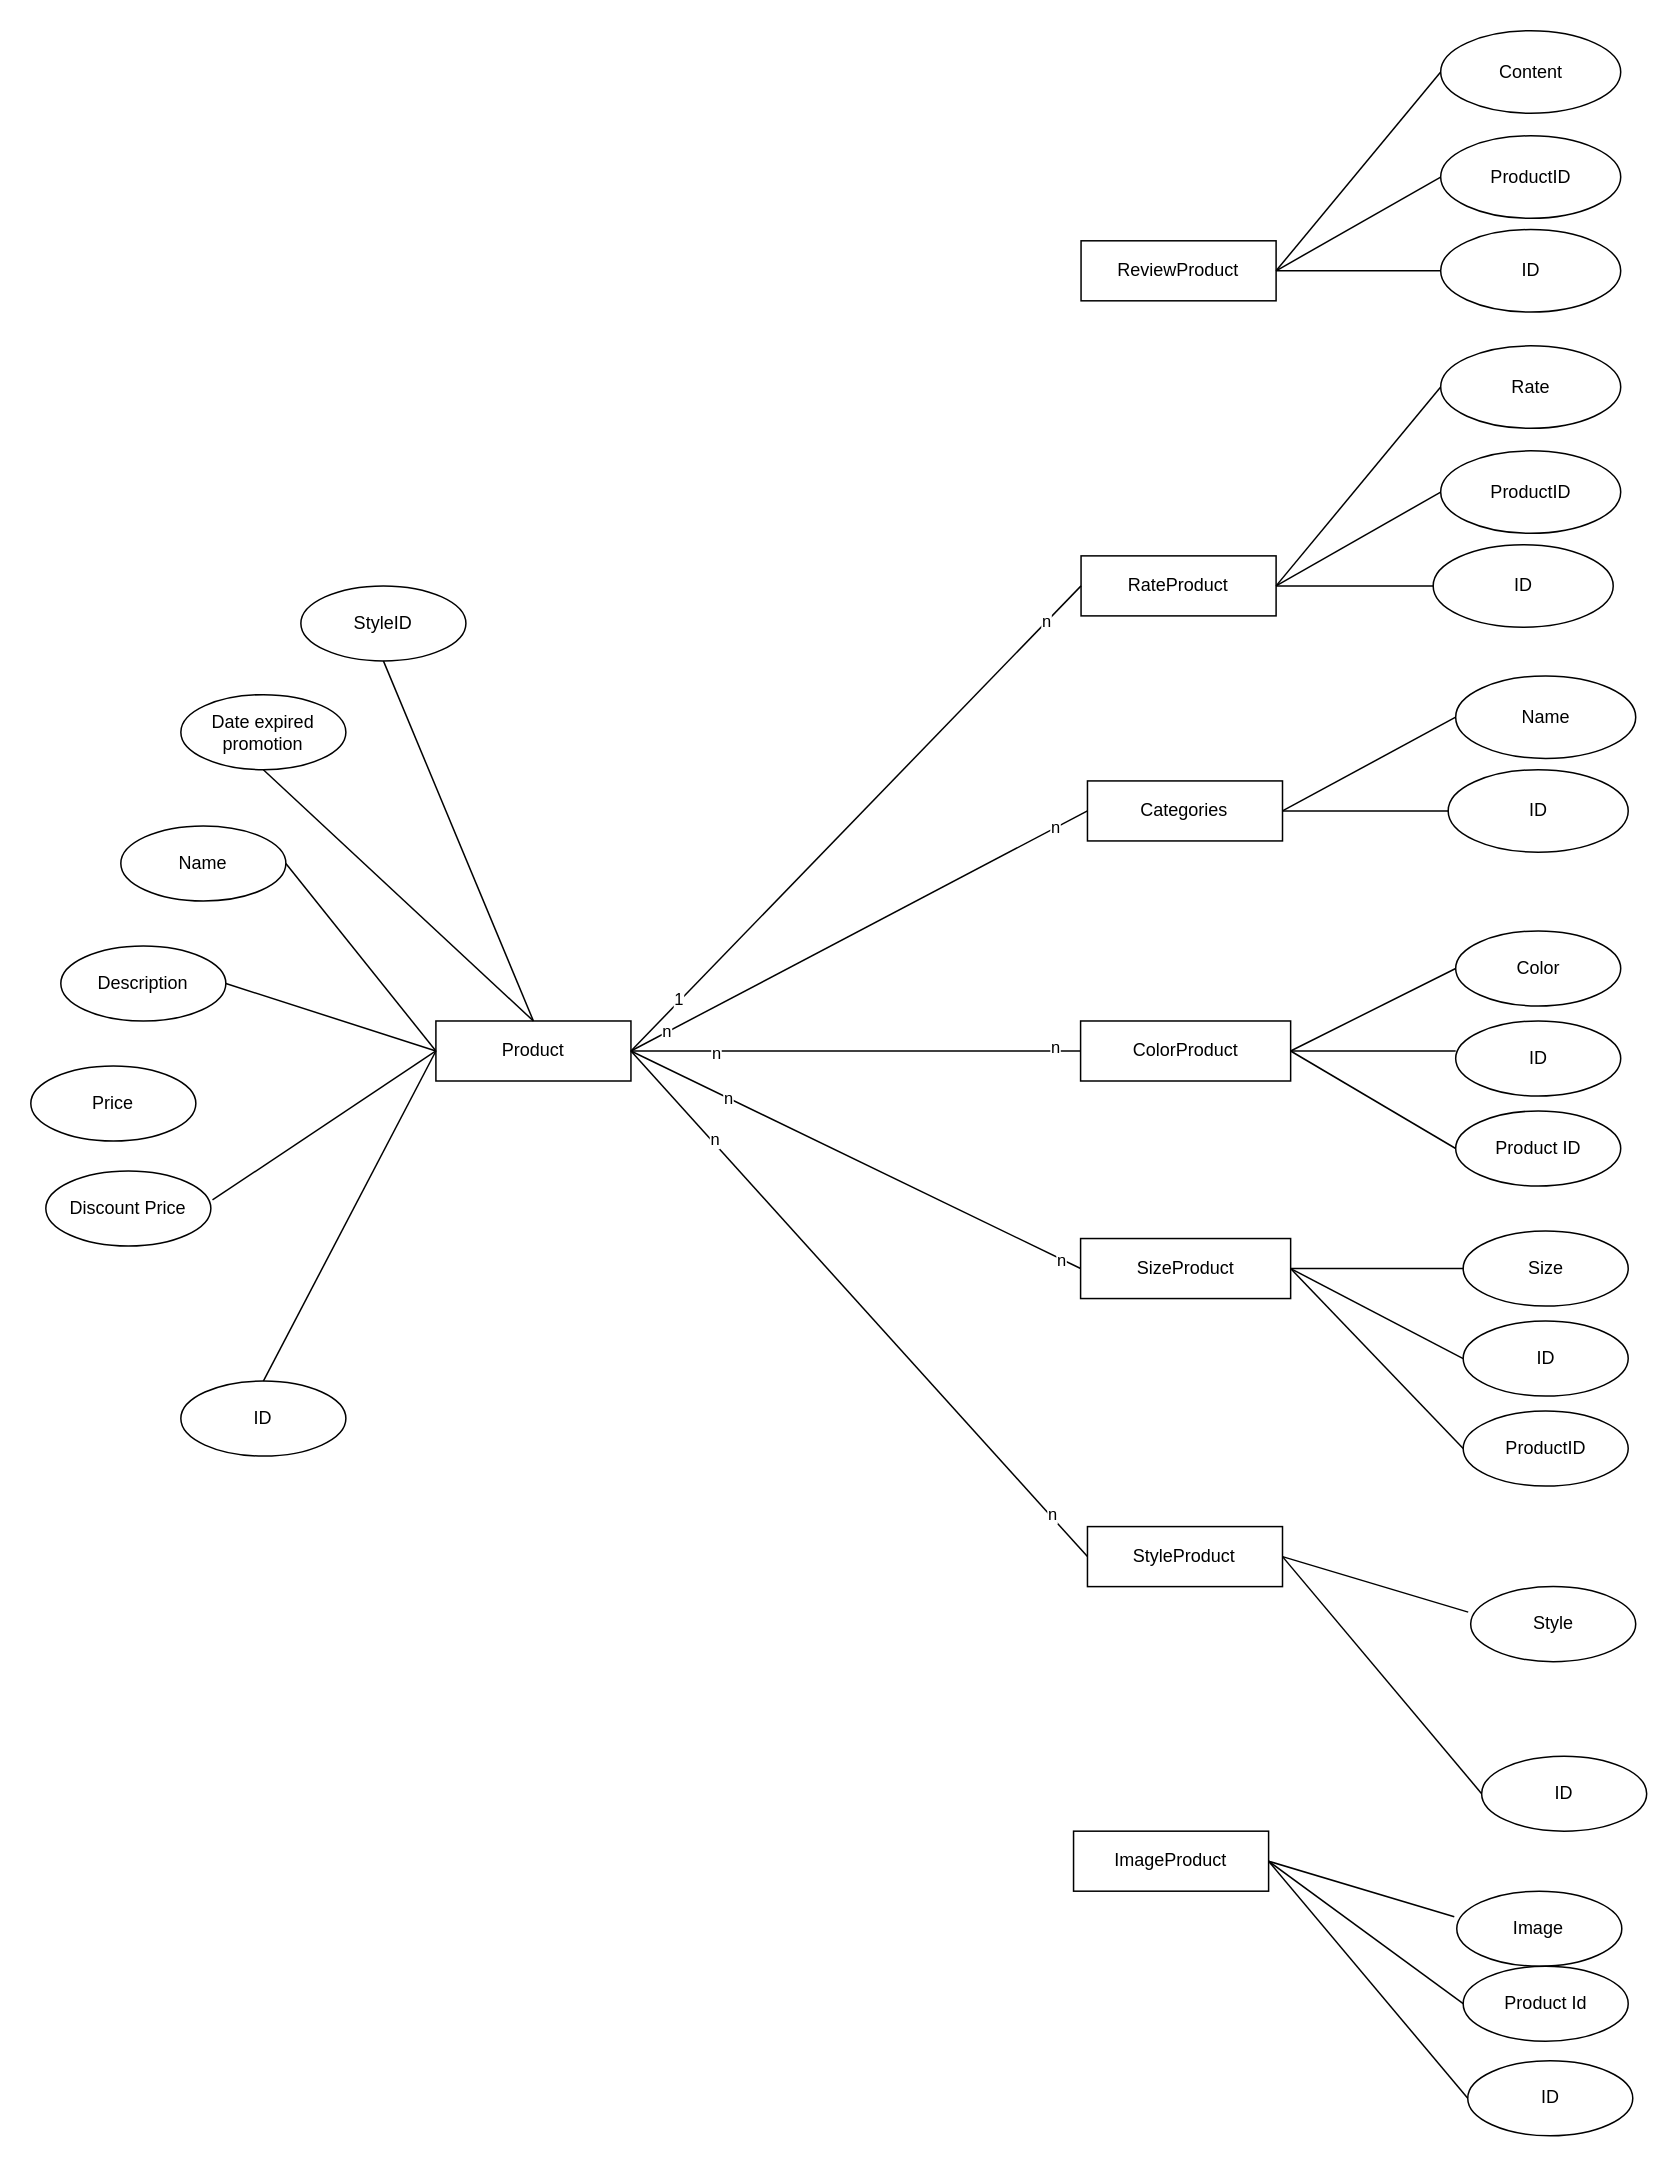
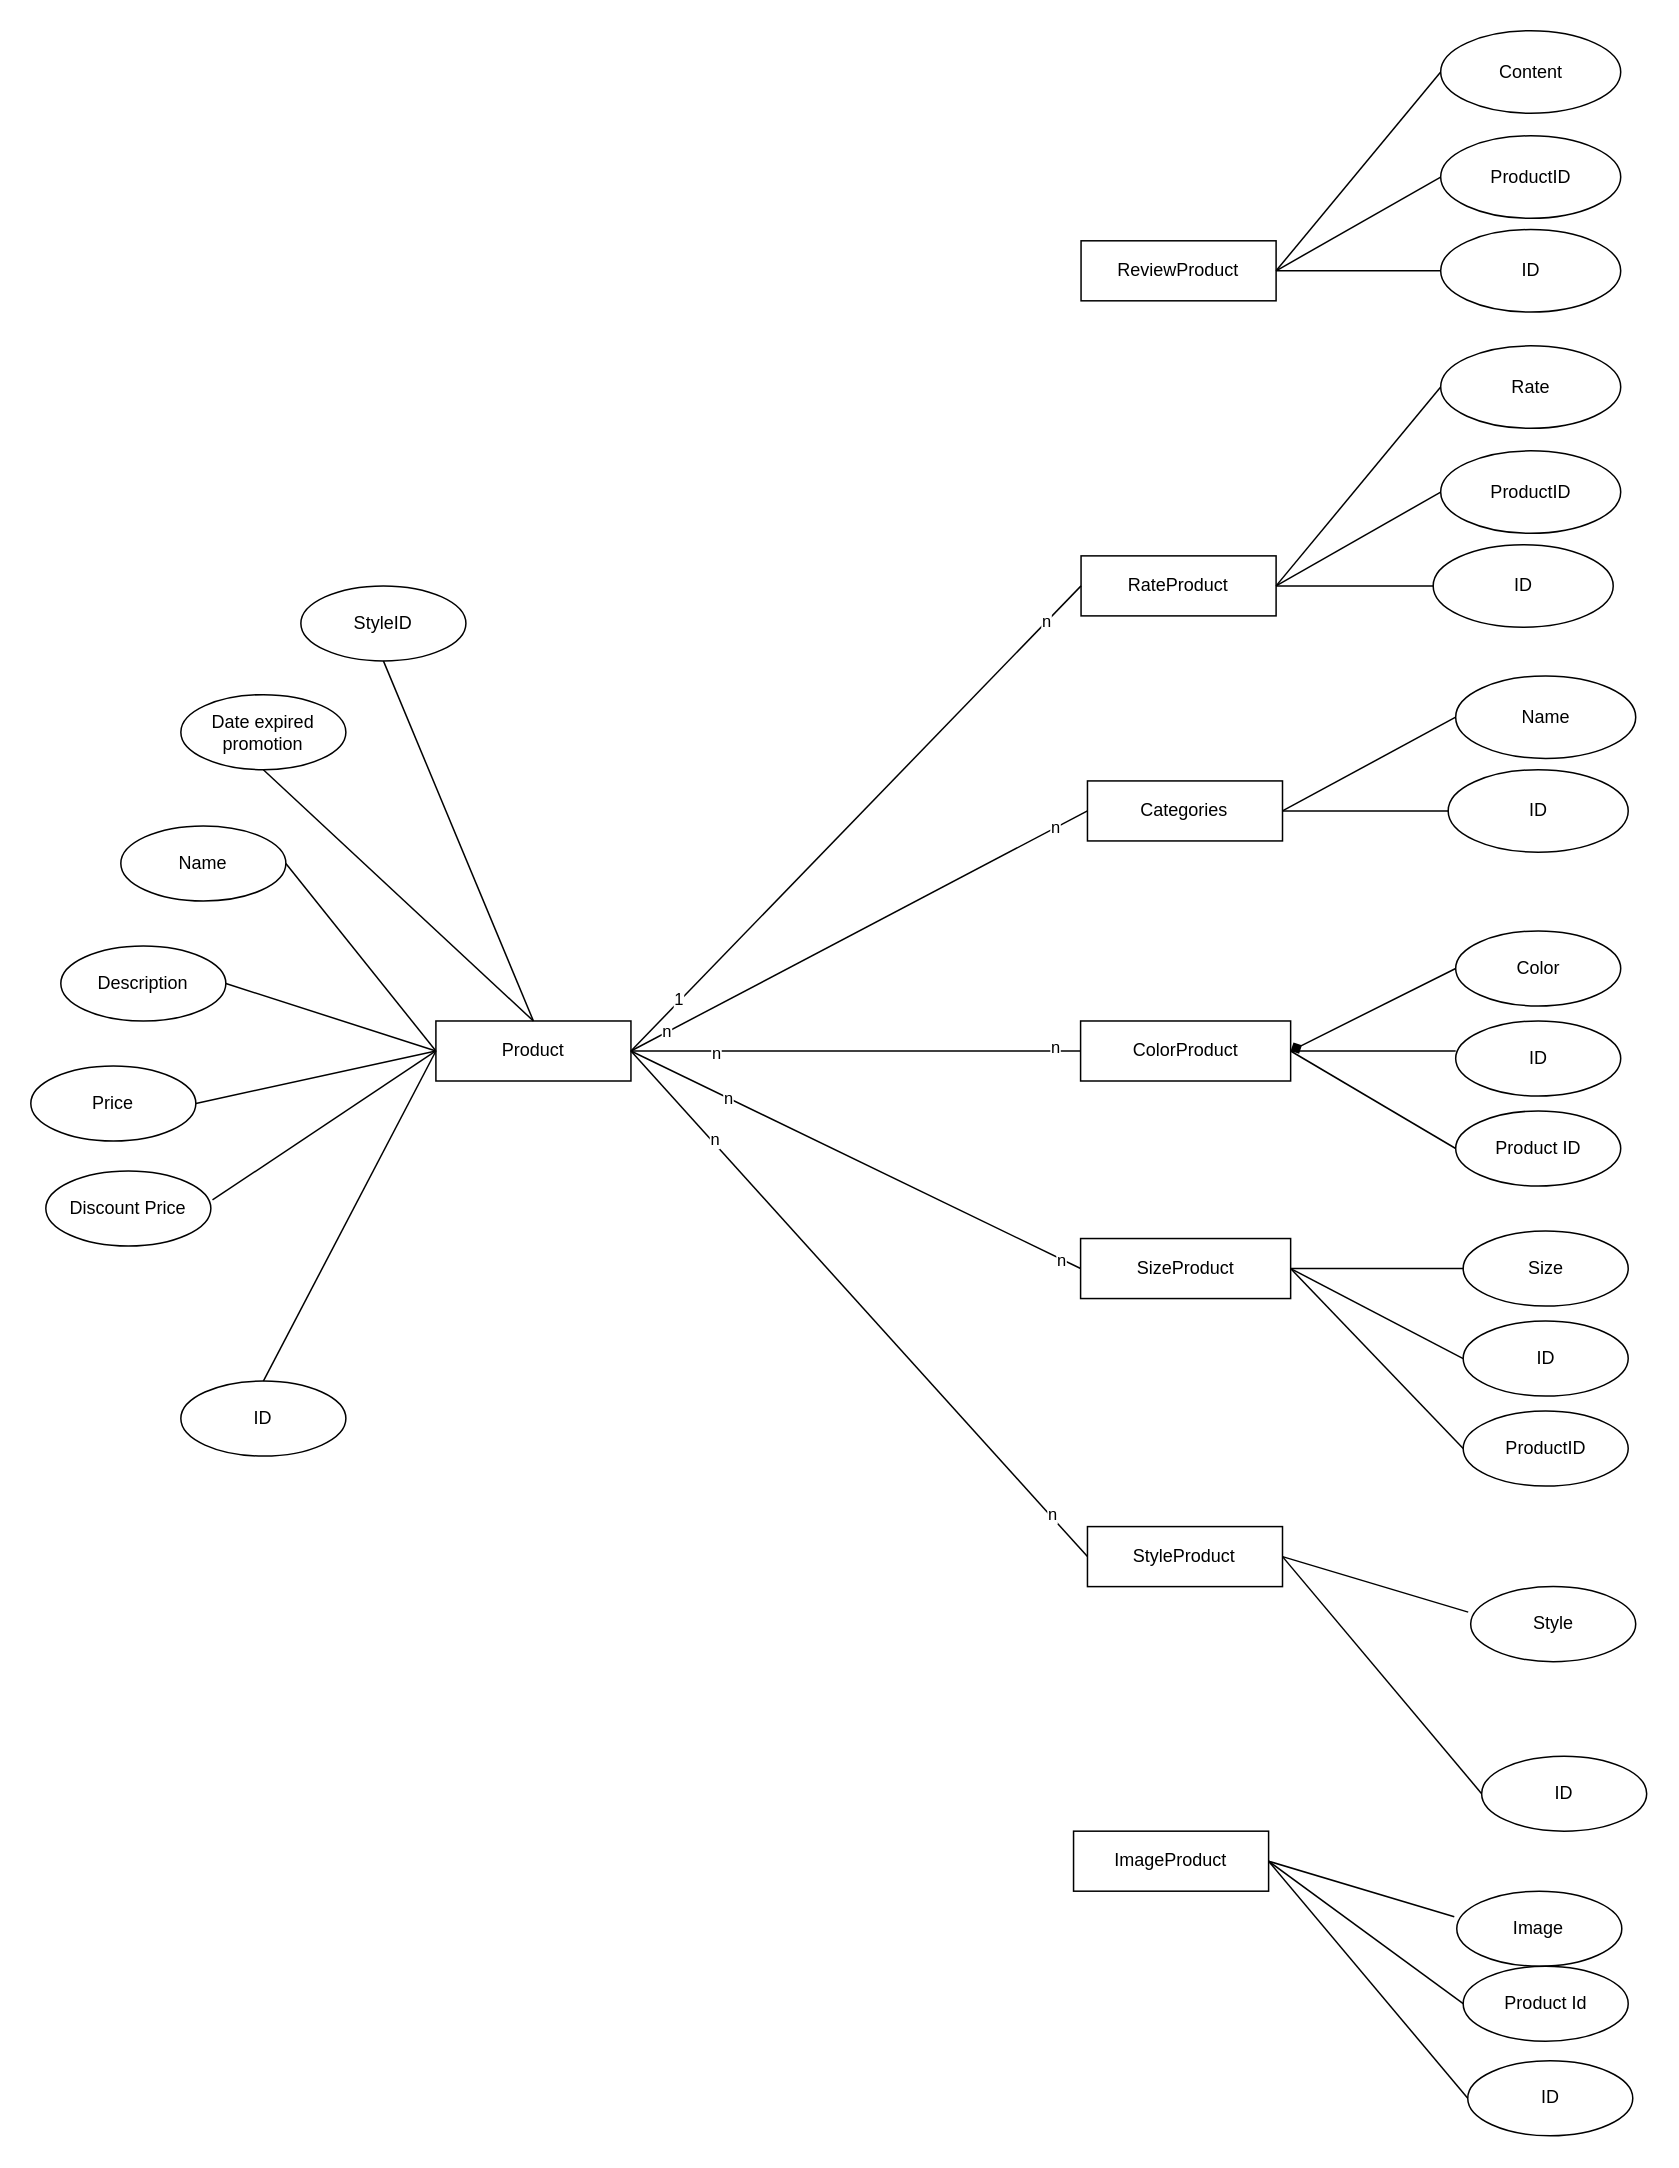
edge "Color" -- "ColorProduct": arrowhead none -> diamond
edge "Product" -- "Price": added
